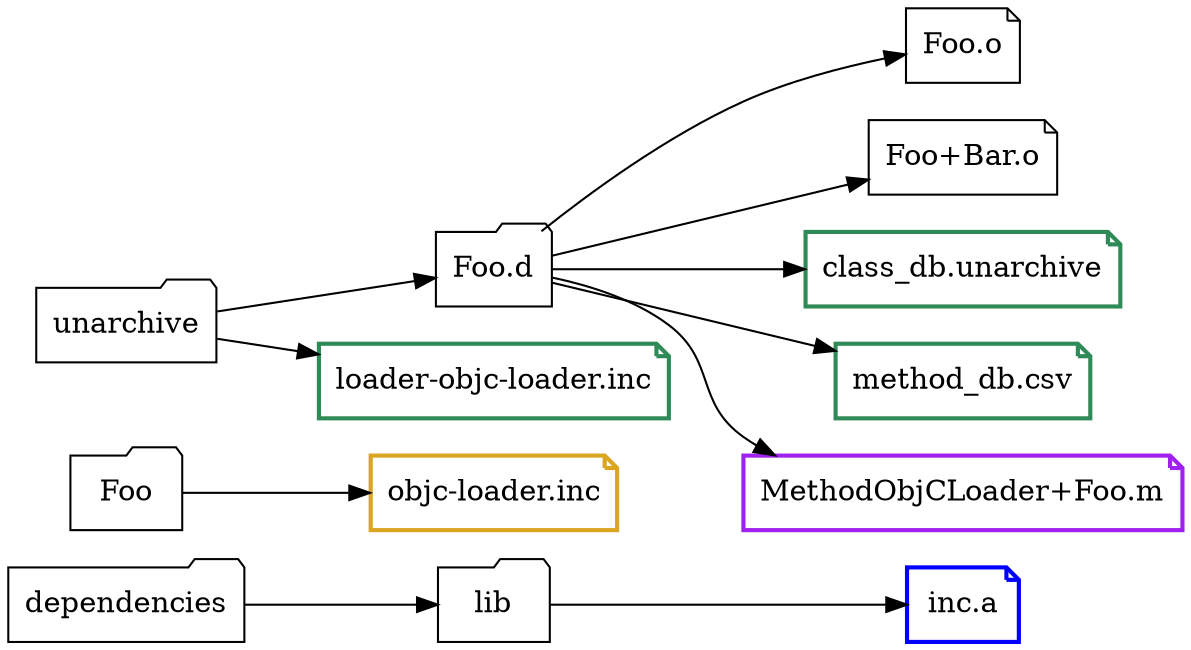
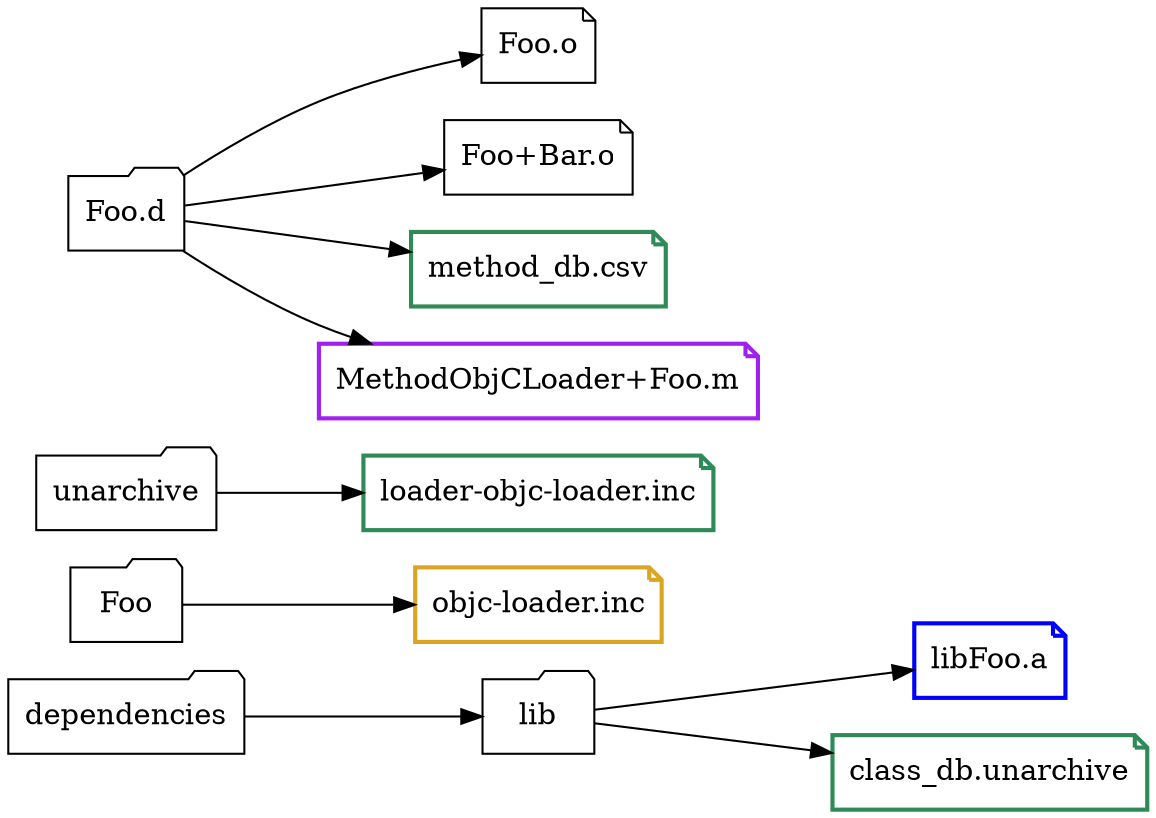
edge "Foo.d" -> "class_db.unarchive": now "lib" -> "class_db.unarchive"
edge "unarchive" -> "Foo.d": removed
node "inc.a": label "inc.a" -> "libFoo.a"
